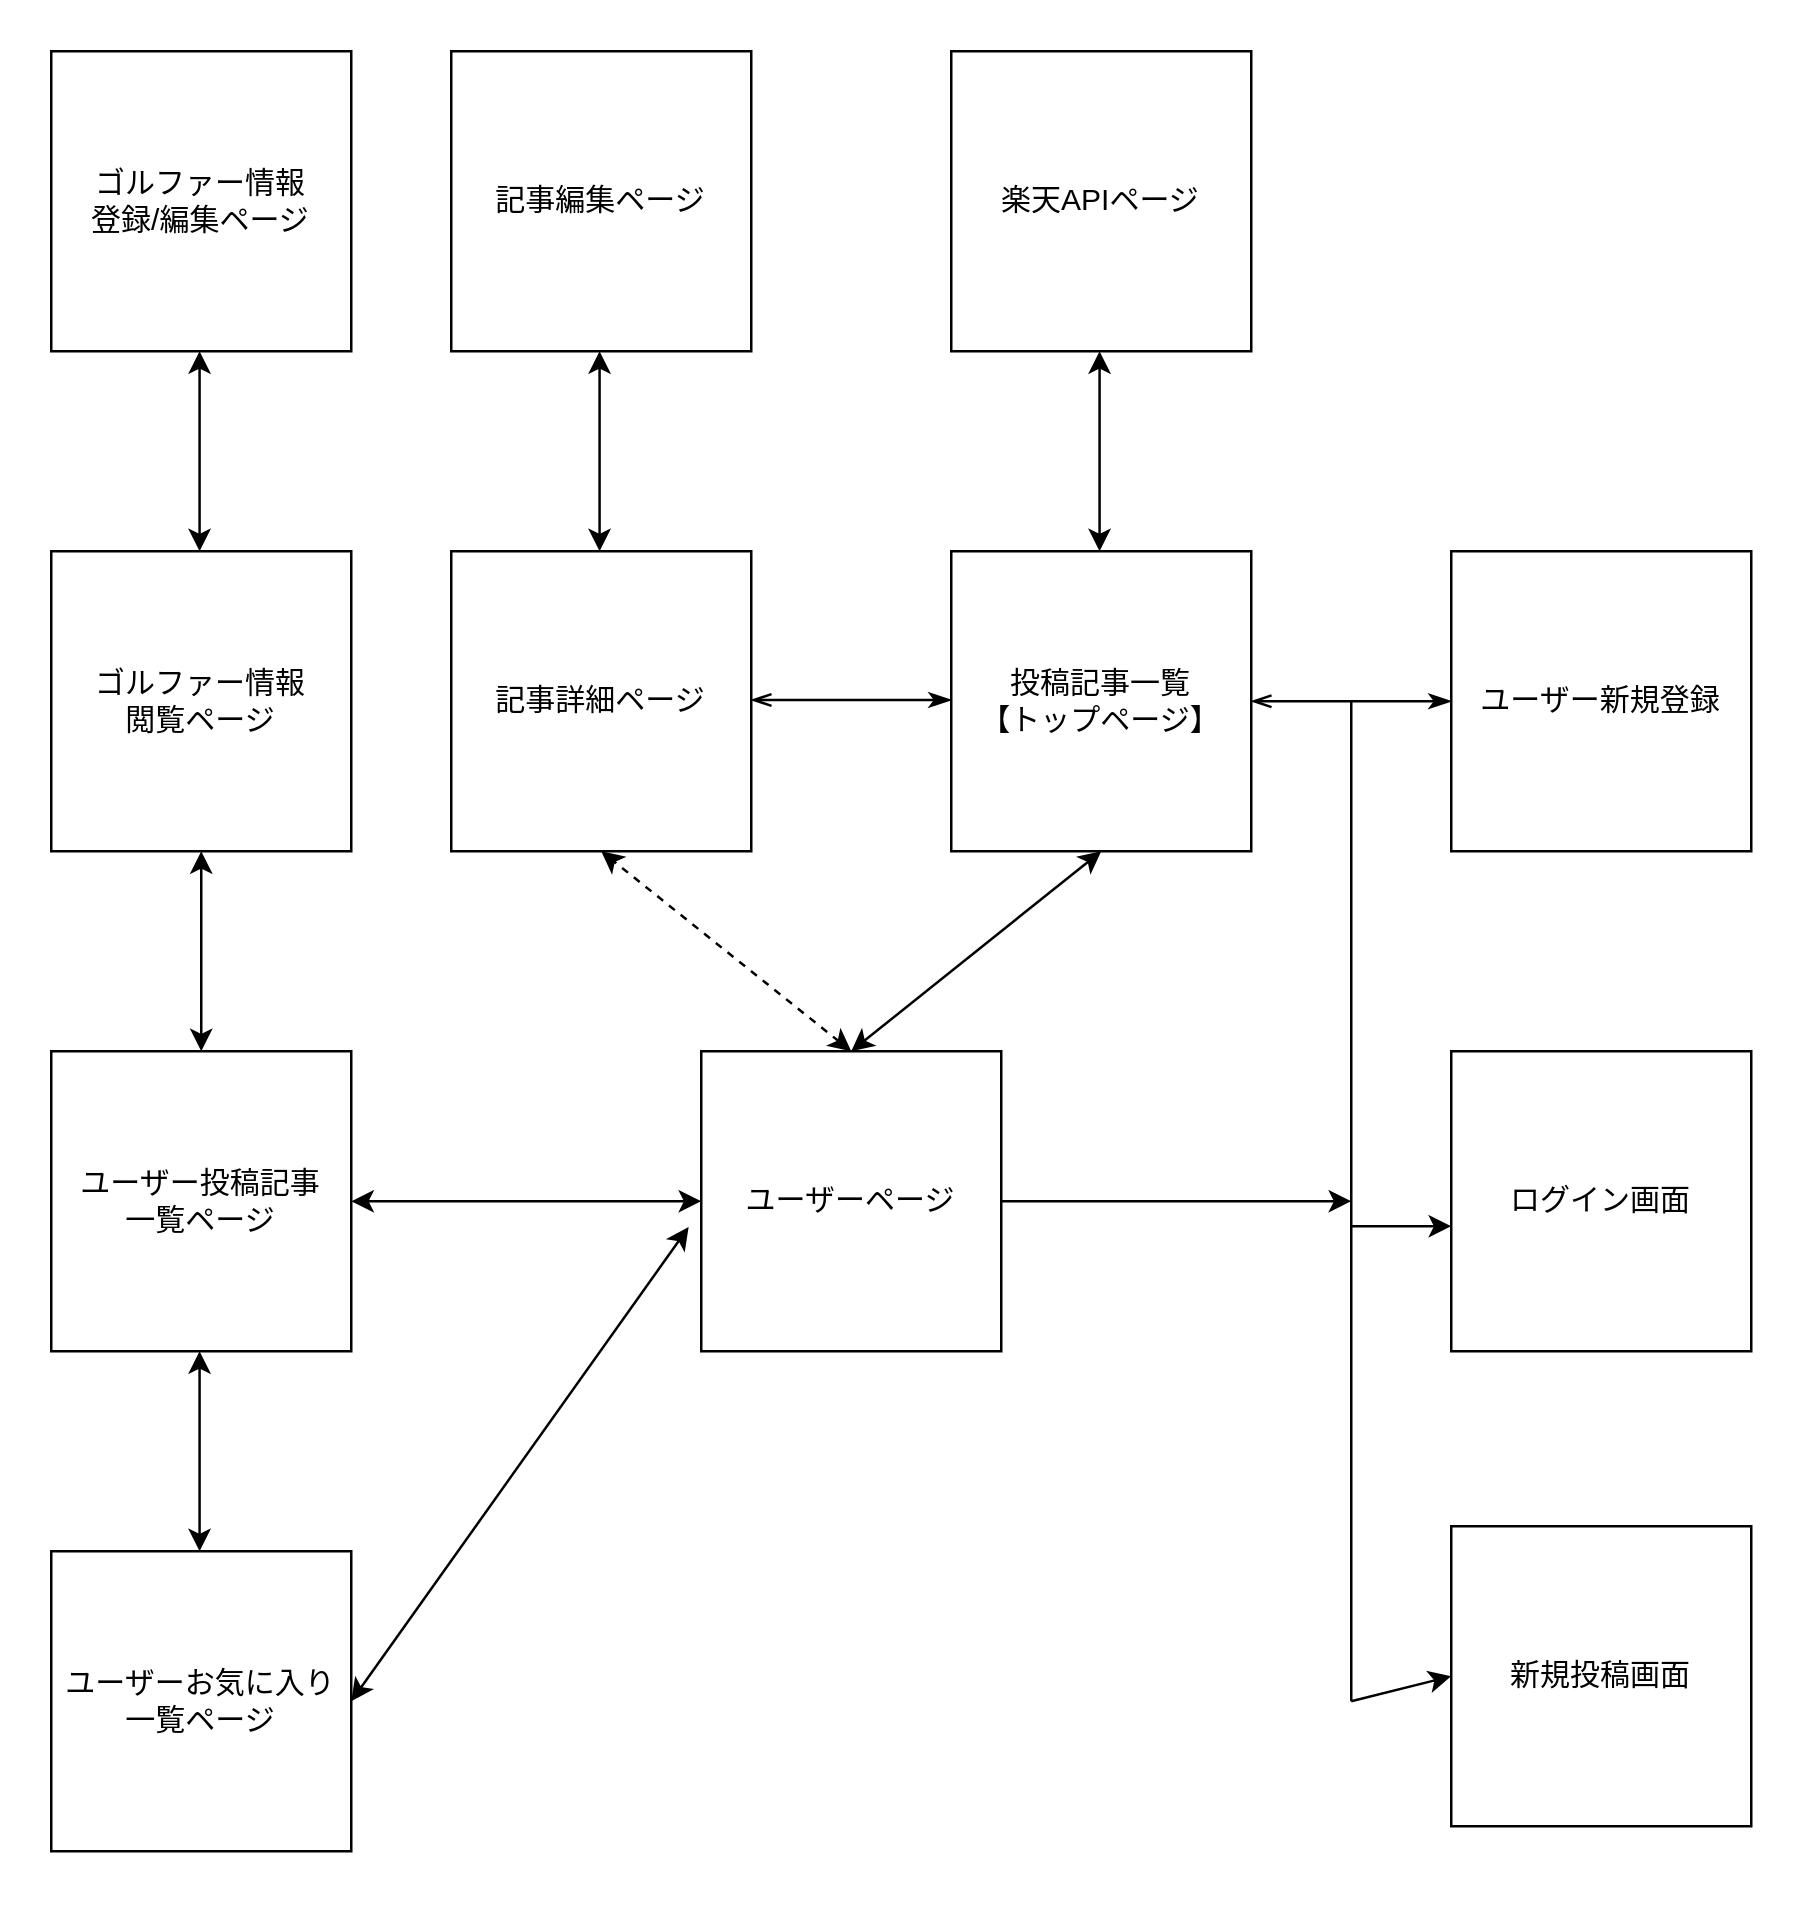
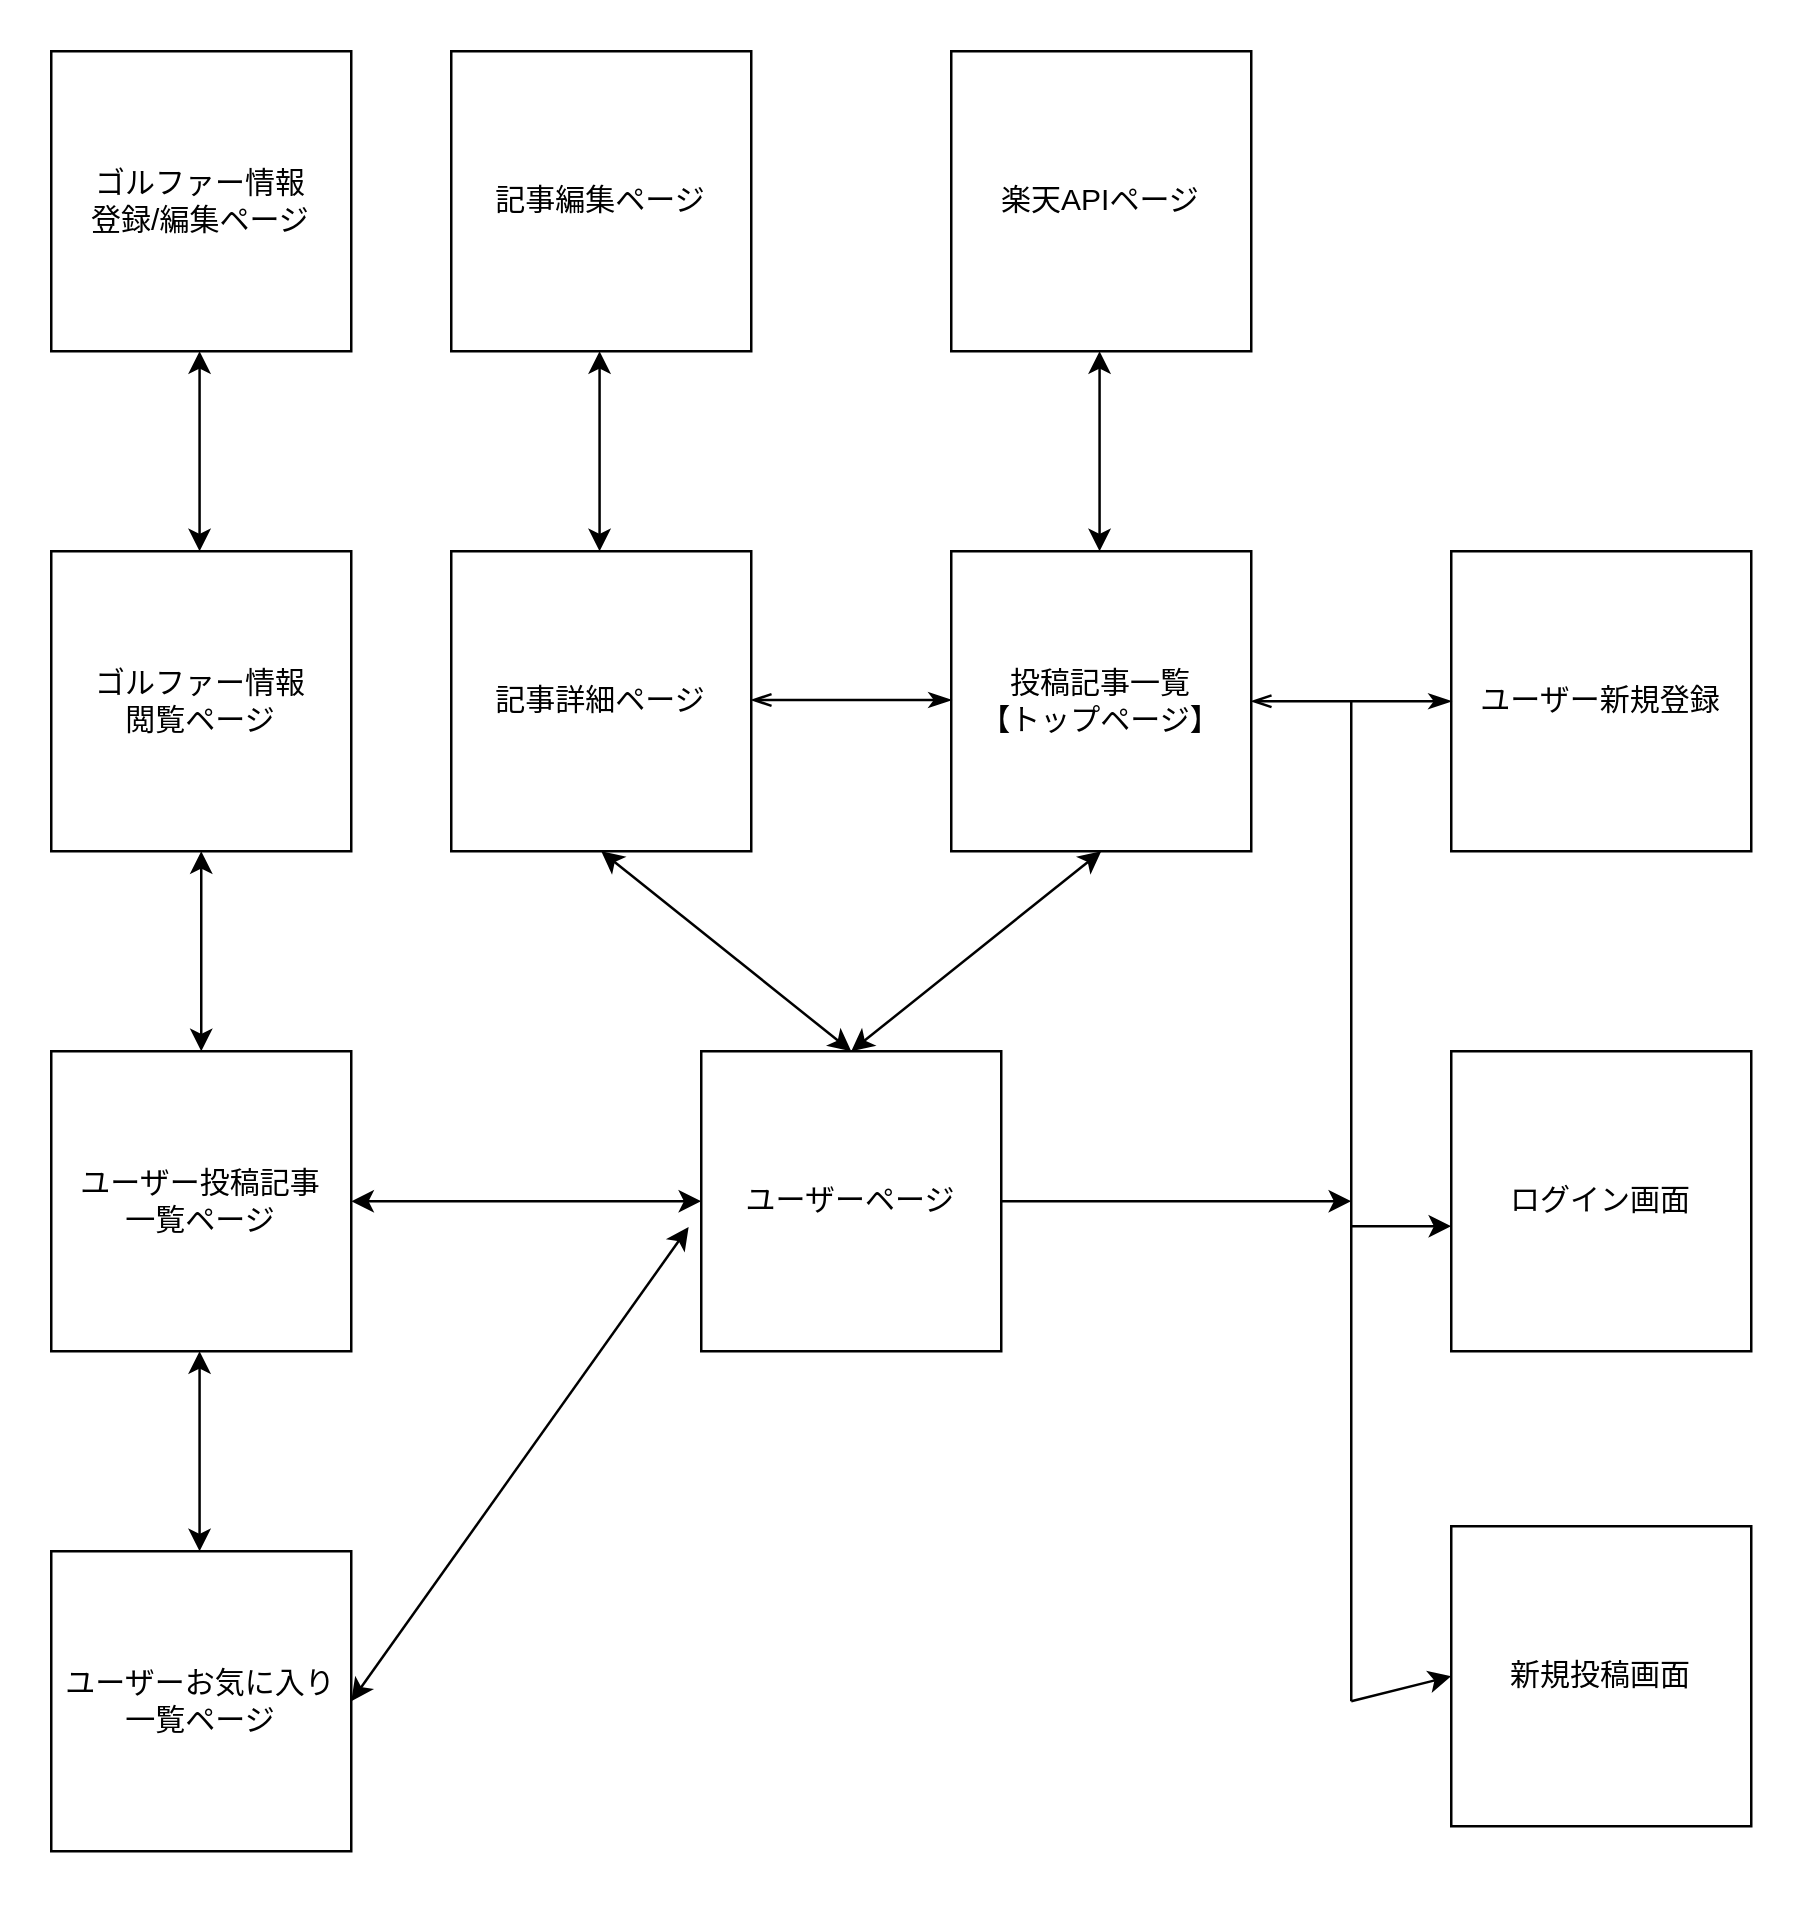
edge "記事詳細ページ" -- "ユーザーページ": style dashed -> solid
